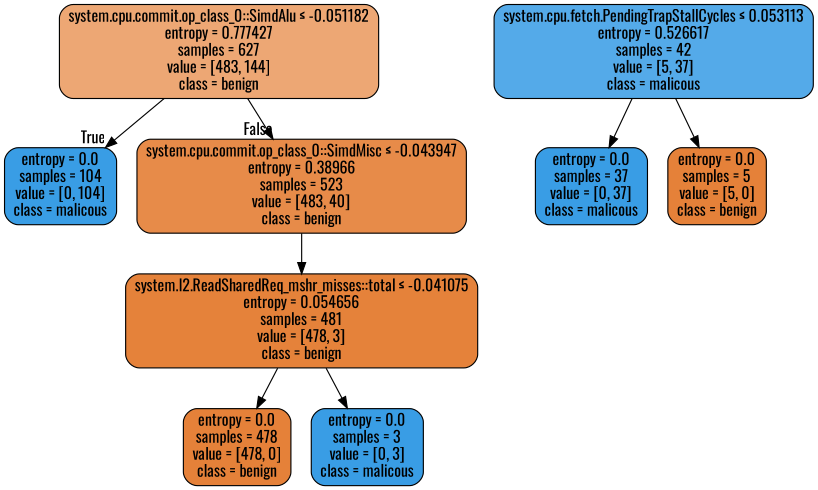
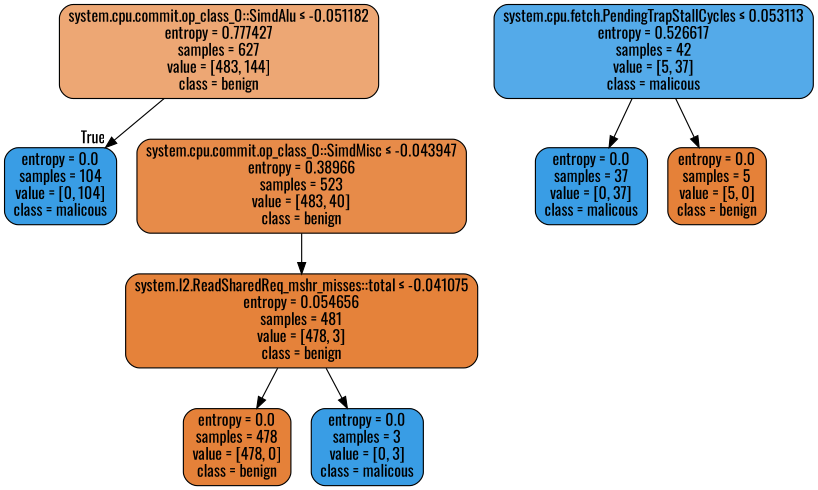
edge "system.cpu.commit.op_class_0::SimdAlu ≤ -0.051182" -> "system.cpu.commit.op_class_0::SimdMisc ≤ -0.043947": removed
